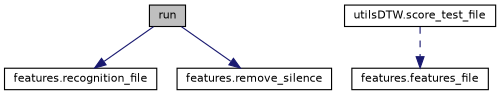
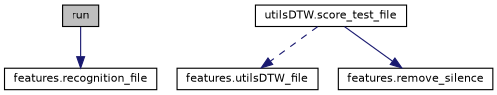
edge "run" -> "features.remove_silence": now "utilsDTW.score_test_file" -> "features.remove_silence"
node "features.features_file": label "features.features_file" -> "features.utilsDTW_file"
